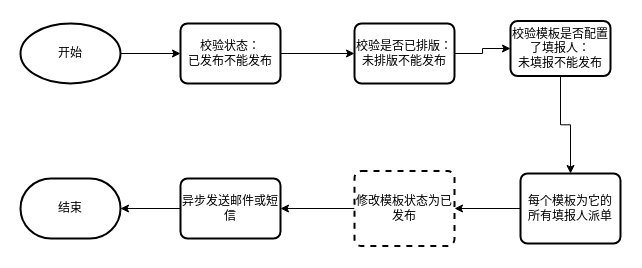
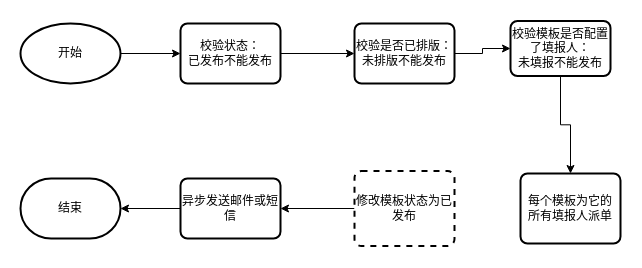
edge "每个模板为它的 所有填报人派单" -> "修改模板状态为已发布": removed
